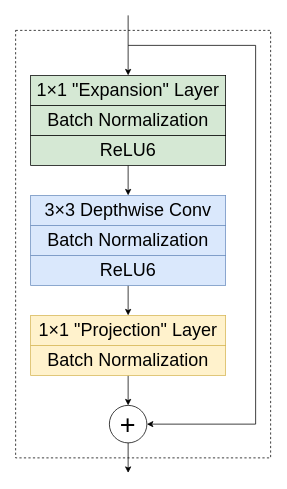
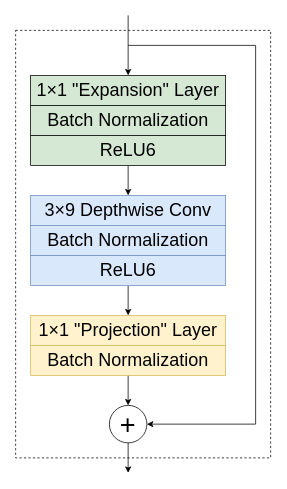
node "3×3 Depthwise Conv": label "3×3 Depthwise Conv" -> "3×9 Depthwise Conv"
